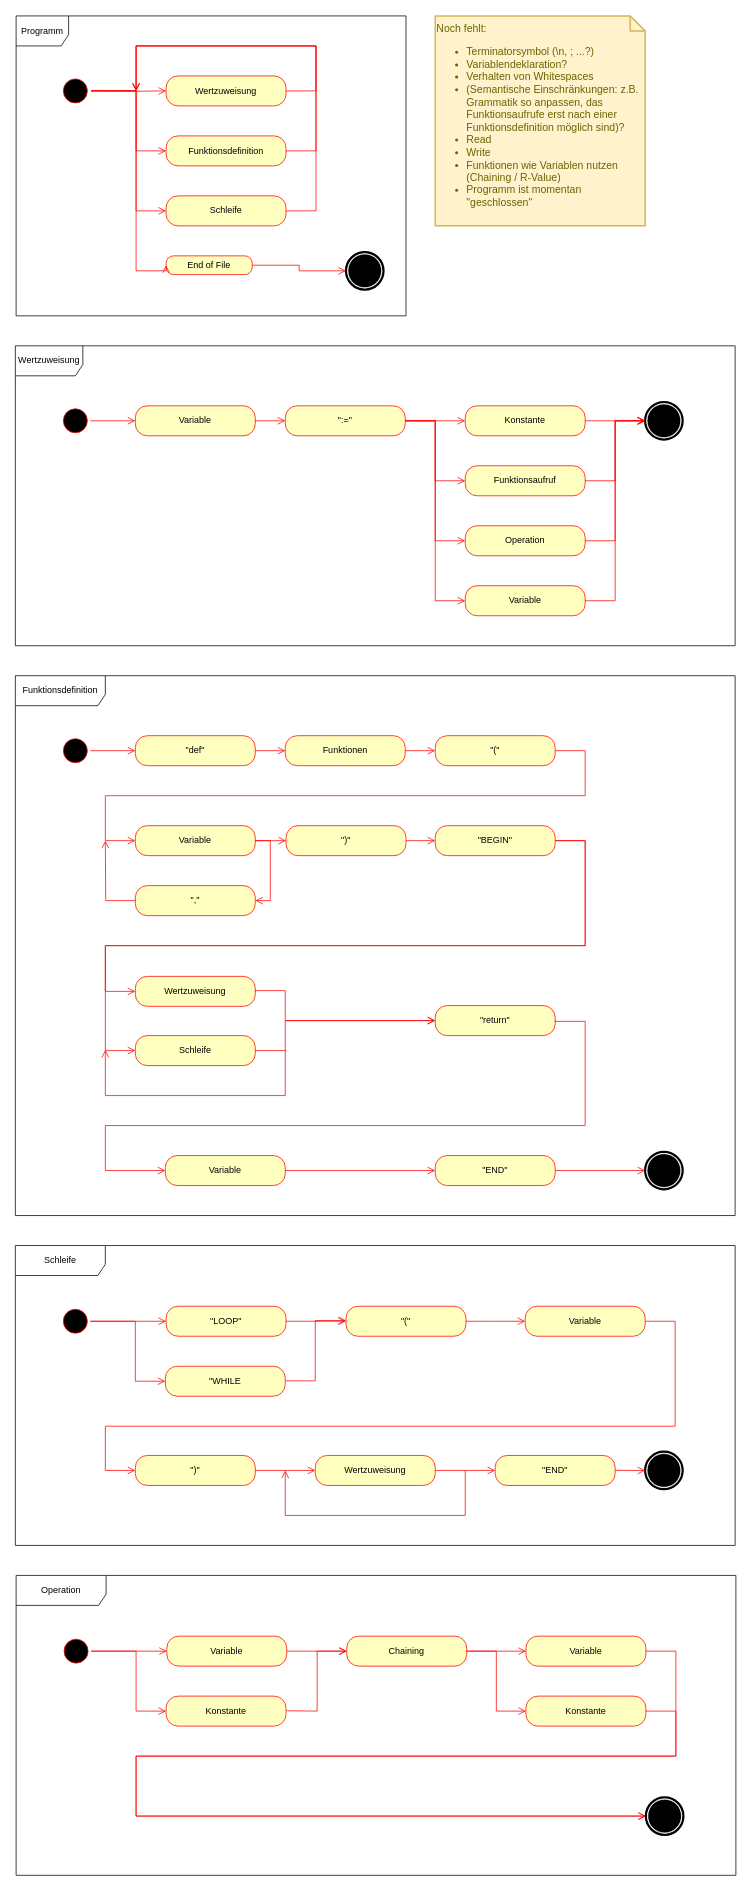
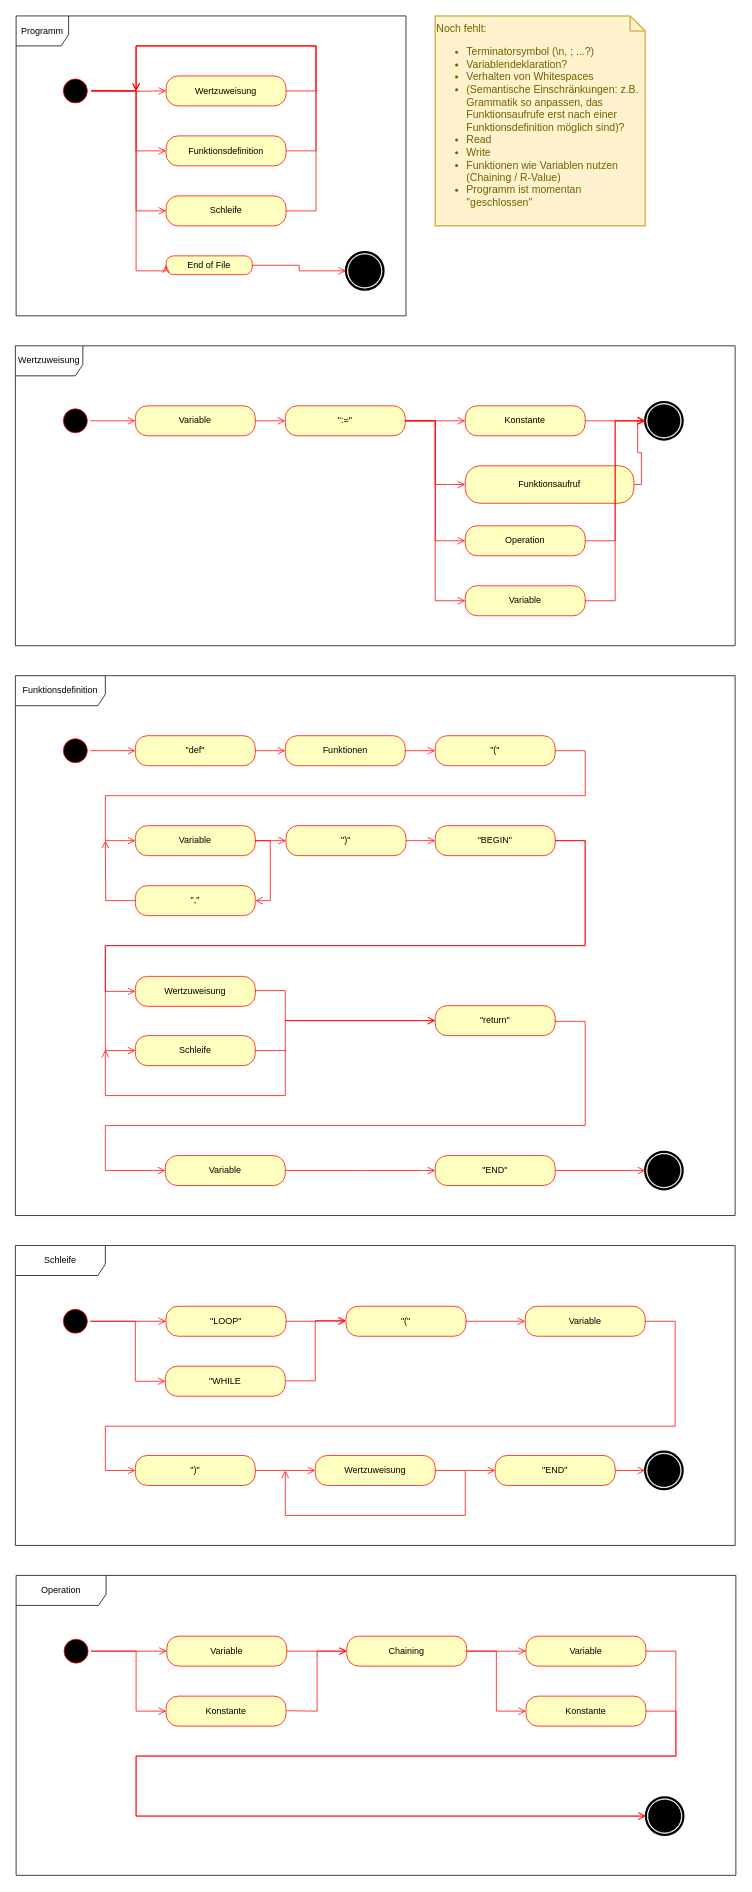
node "Funktionsaufruf": size 120x30 -> 169x38
